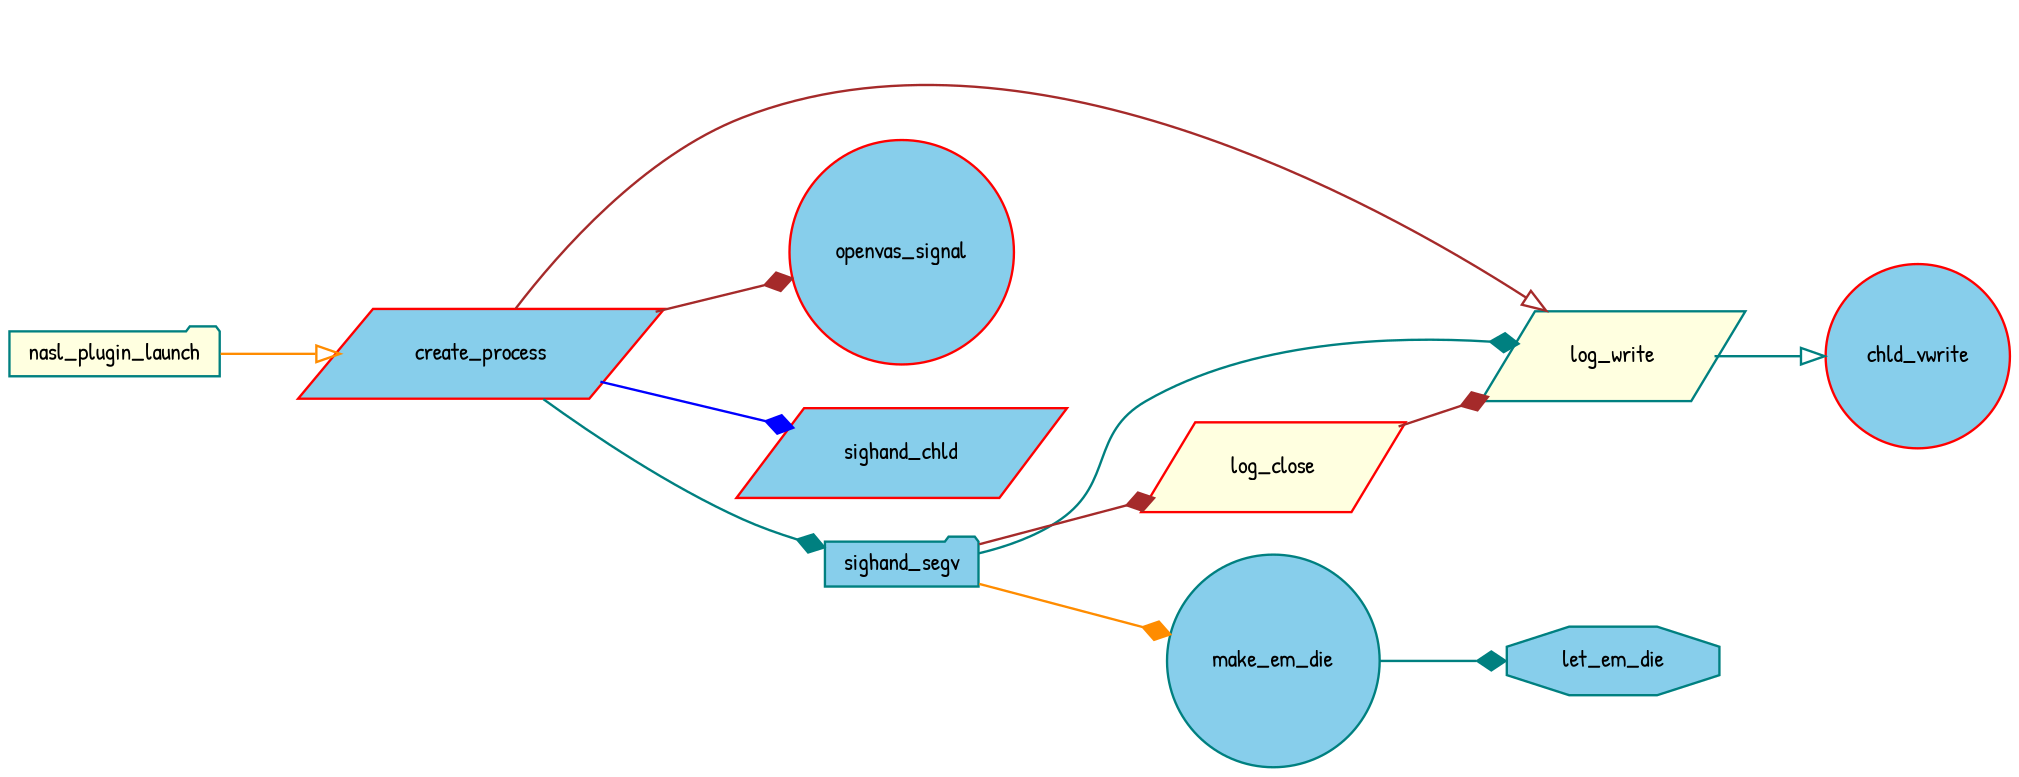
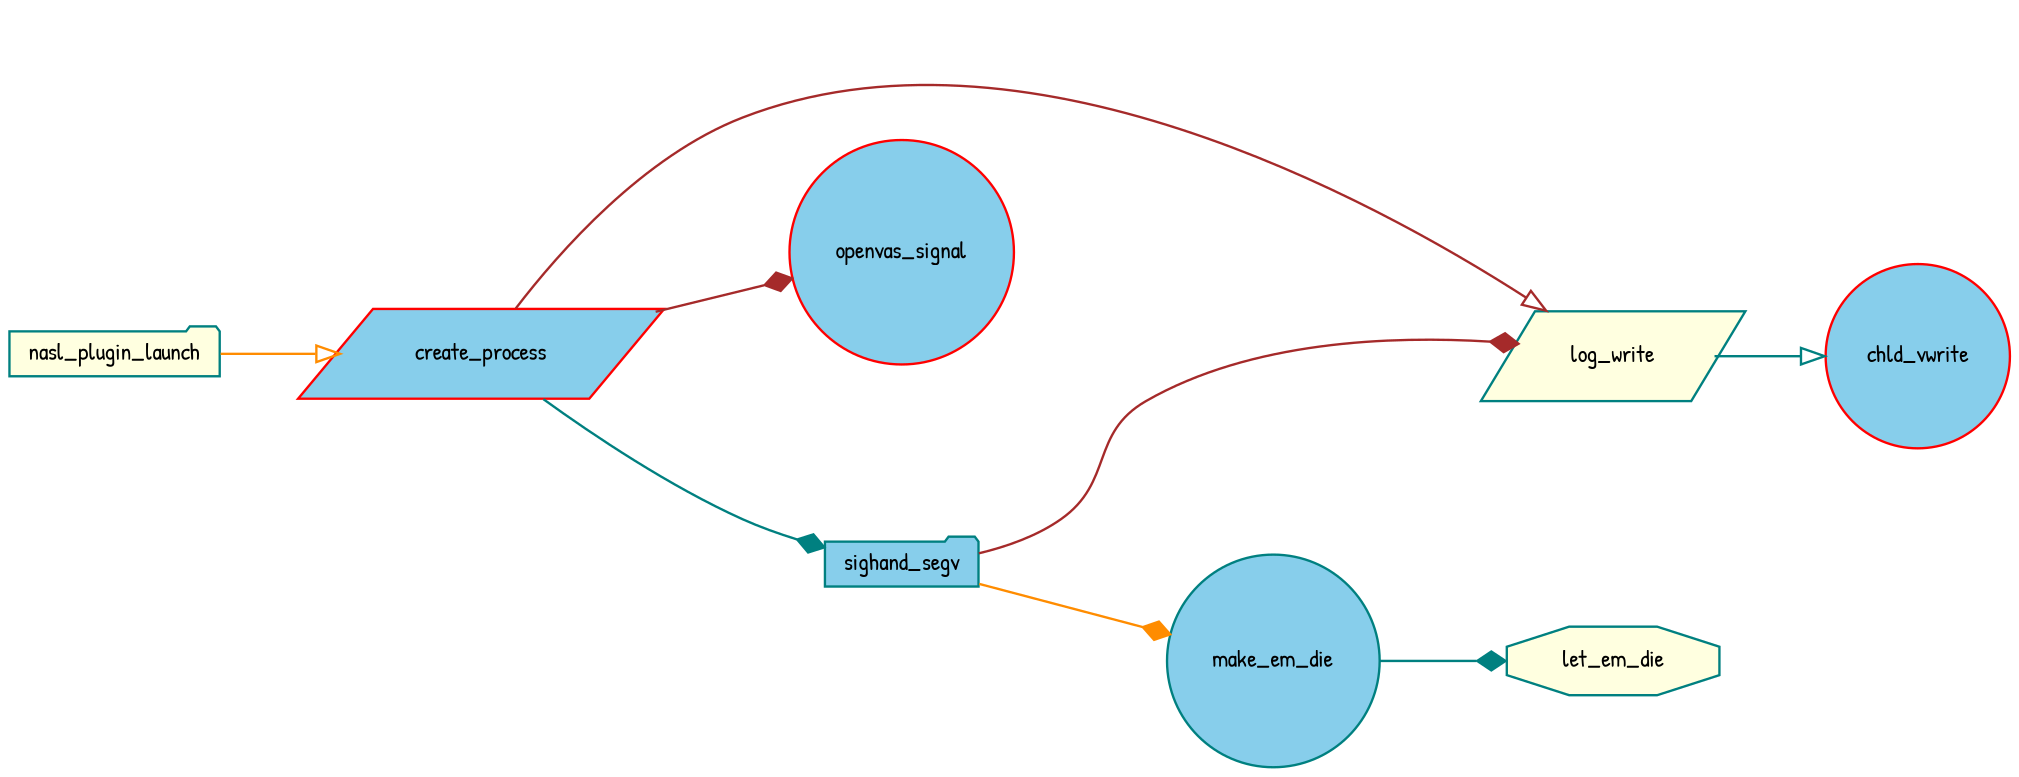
edge "sighand_segv" -> "log_write": color teal -> brown
node "sighand_chld": removed
node "log_close": removed
node "let_em_die": fillcolor skyblue -> lightyellow
